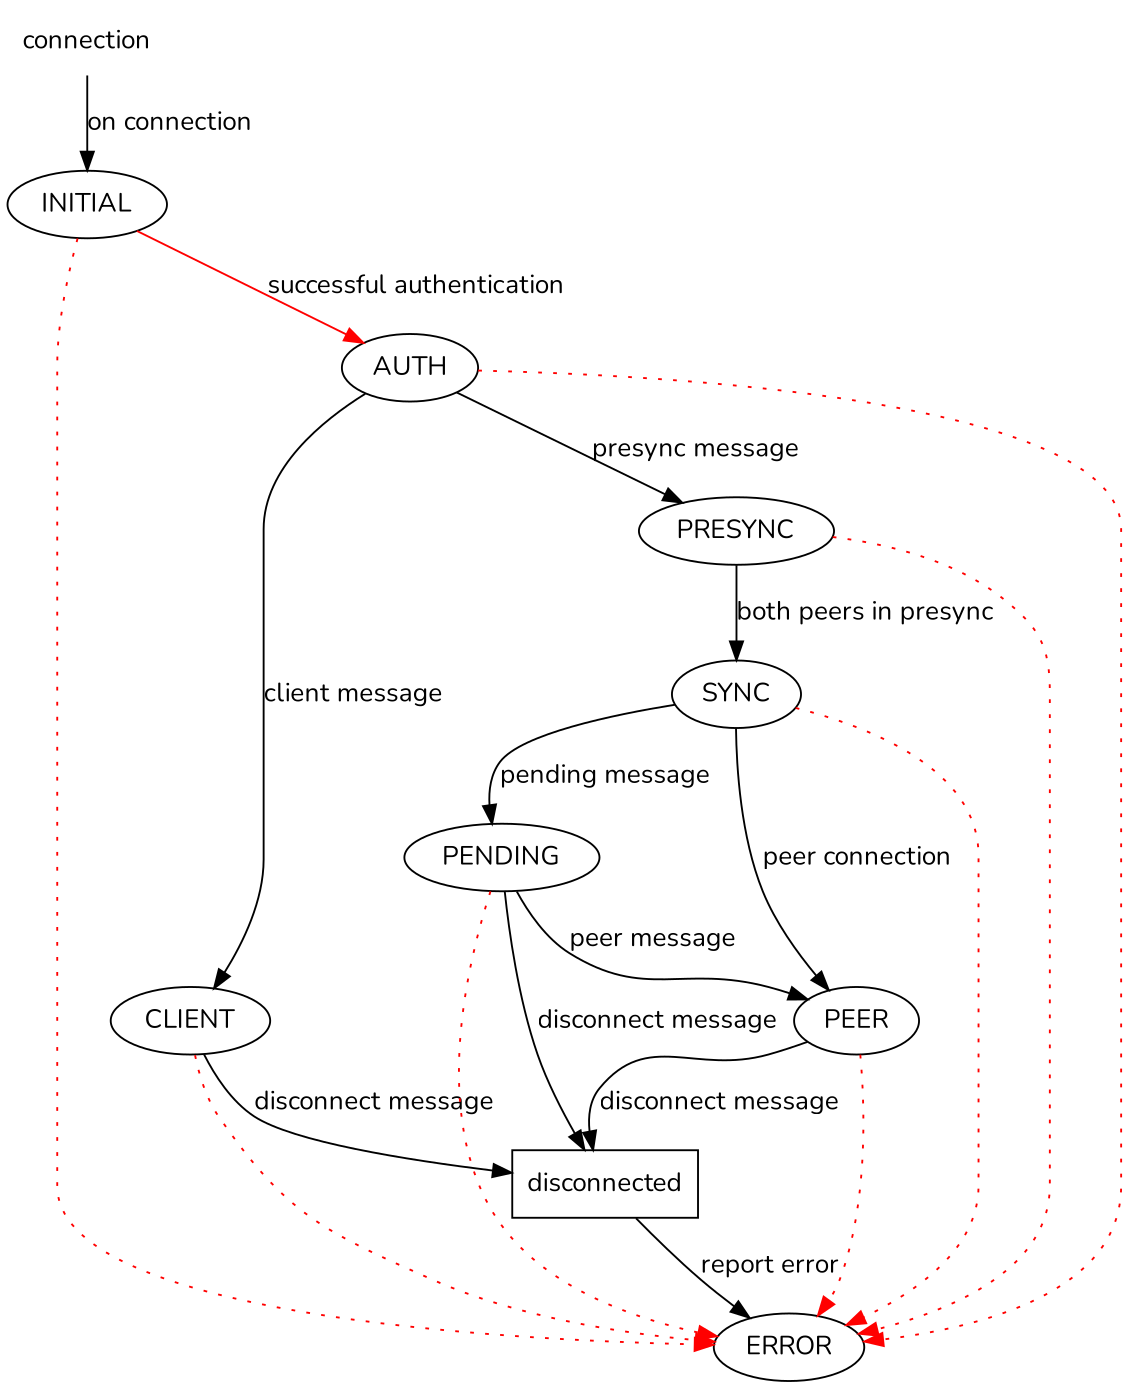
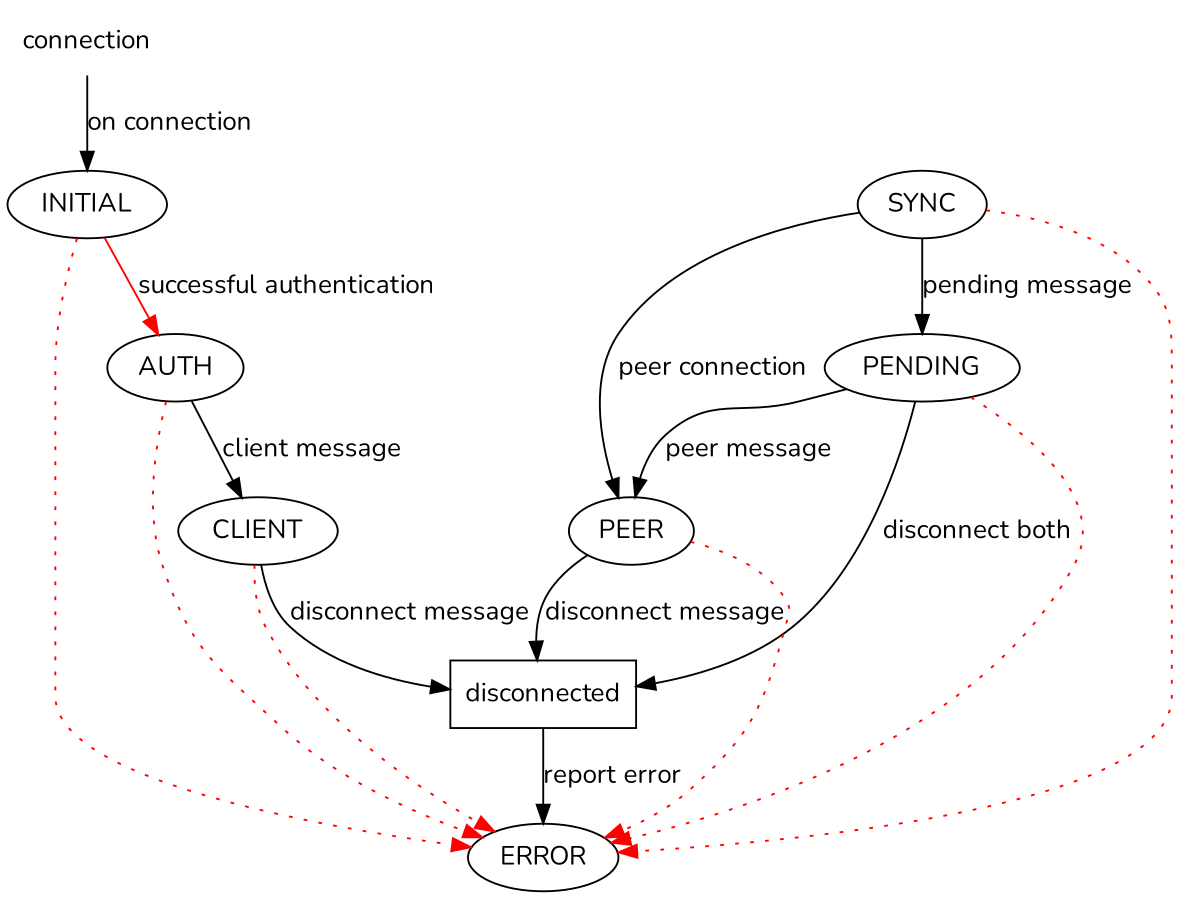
node "PRESYNC": removed
edge "PENDING" -> "disconnected": label "disconnect message" -> "disconnect both"
